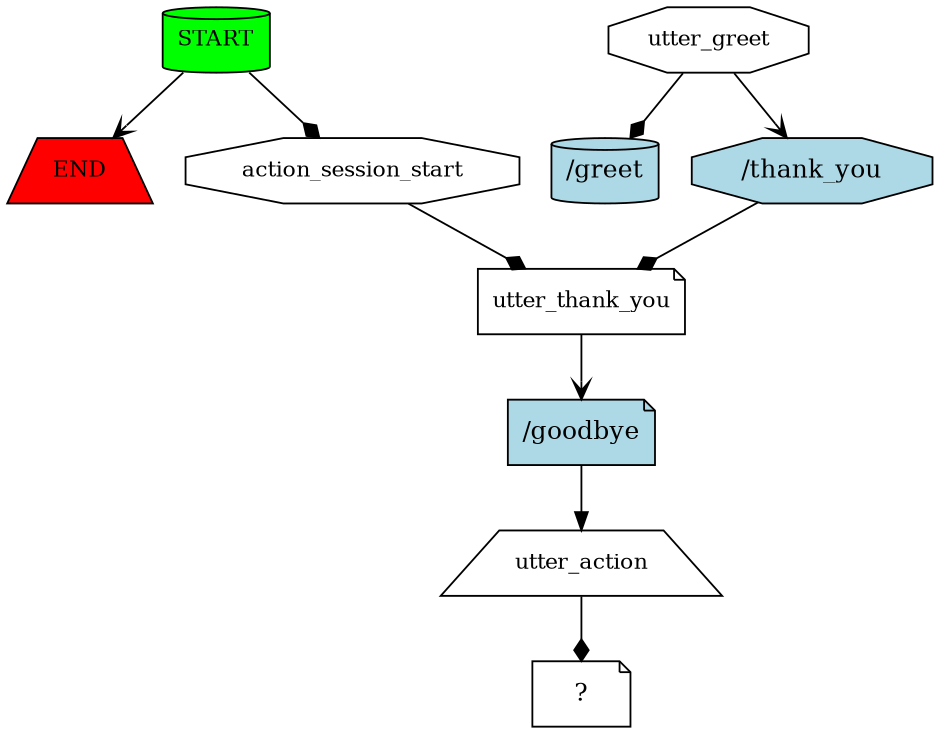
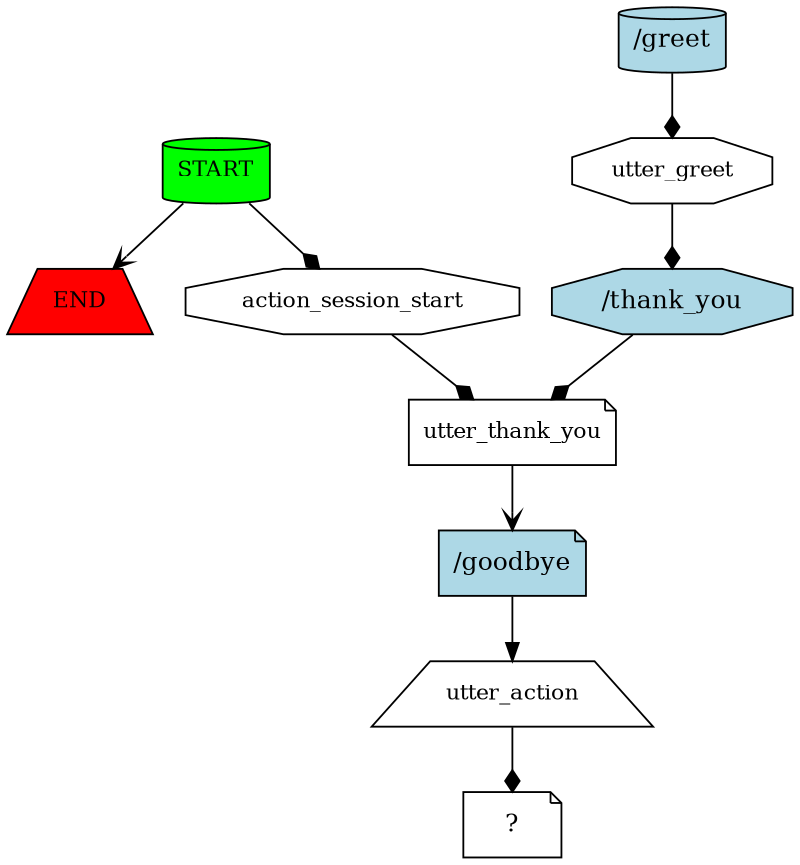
edge "utter_greet" -> "/greet": reversed
edge "utter_greet" -> "/thank_you": arrowhead vee -> diamond
